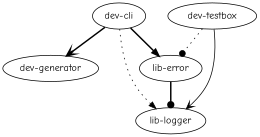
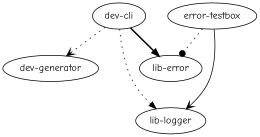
node "dev-testbox": label "dev-testbox" -> "error-testbox"
edge "dev-cli" -> "dev-generator": style bold -> dotted
edge "lib-error" -> "lib-logger": removed
